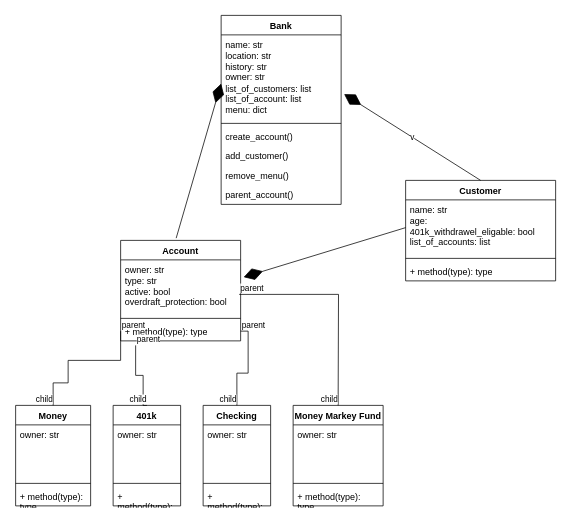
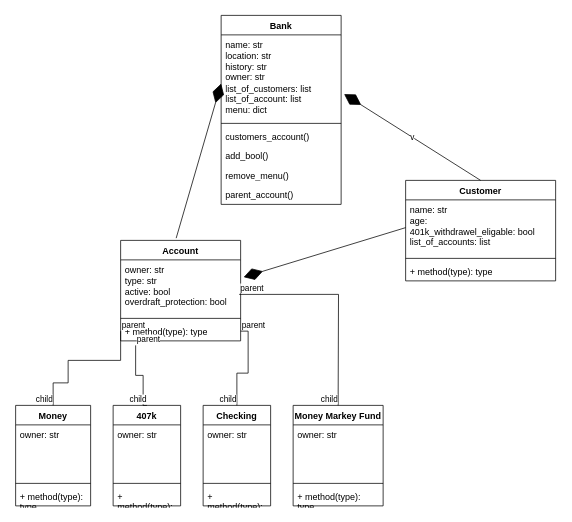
node "create_account()": label "create_account()" -> "customers_account()"
node "add_customer()": label "add_customer()" -> "add_bool()"
node "401k": label "401k" -> "407k"
